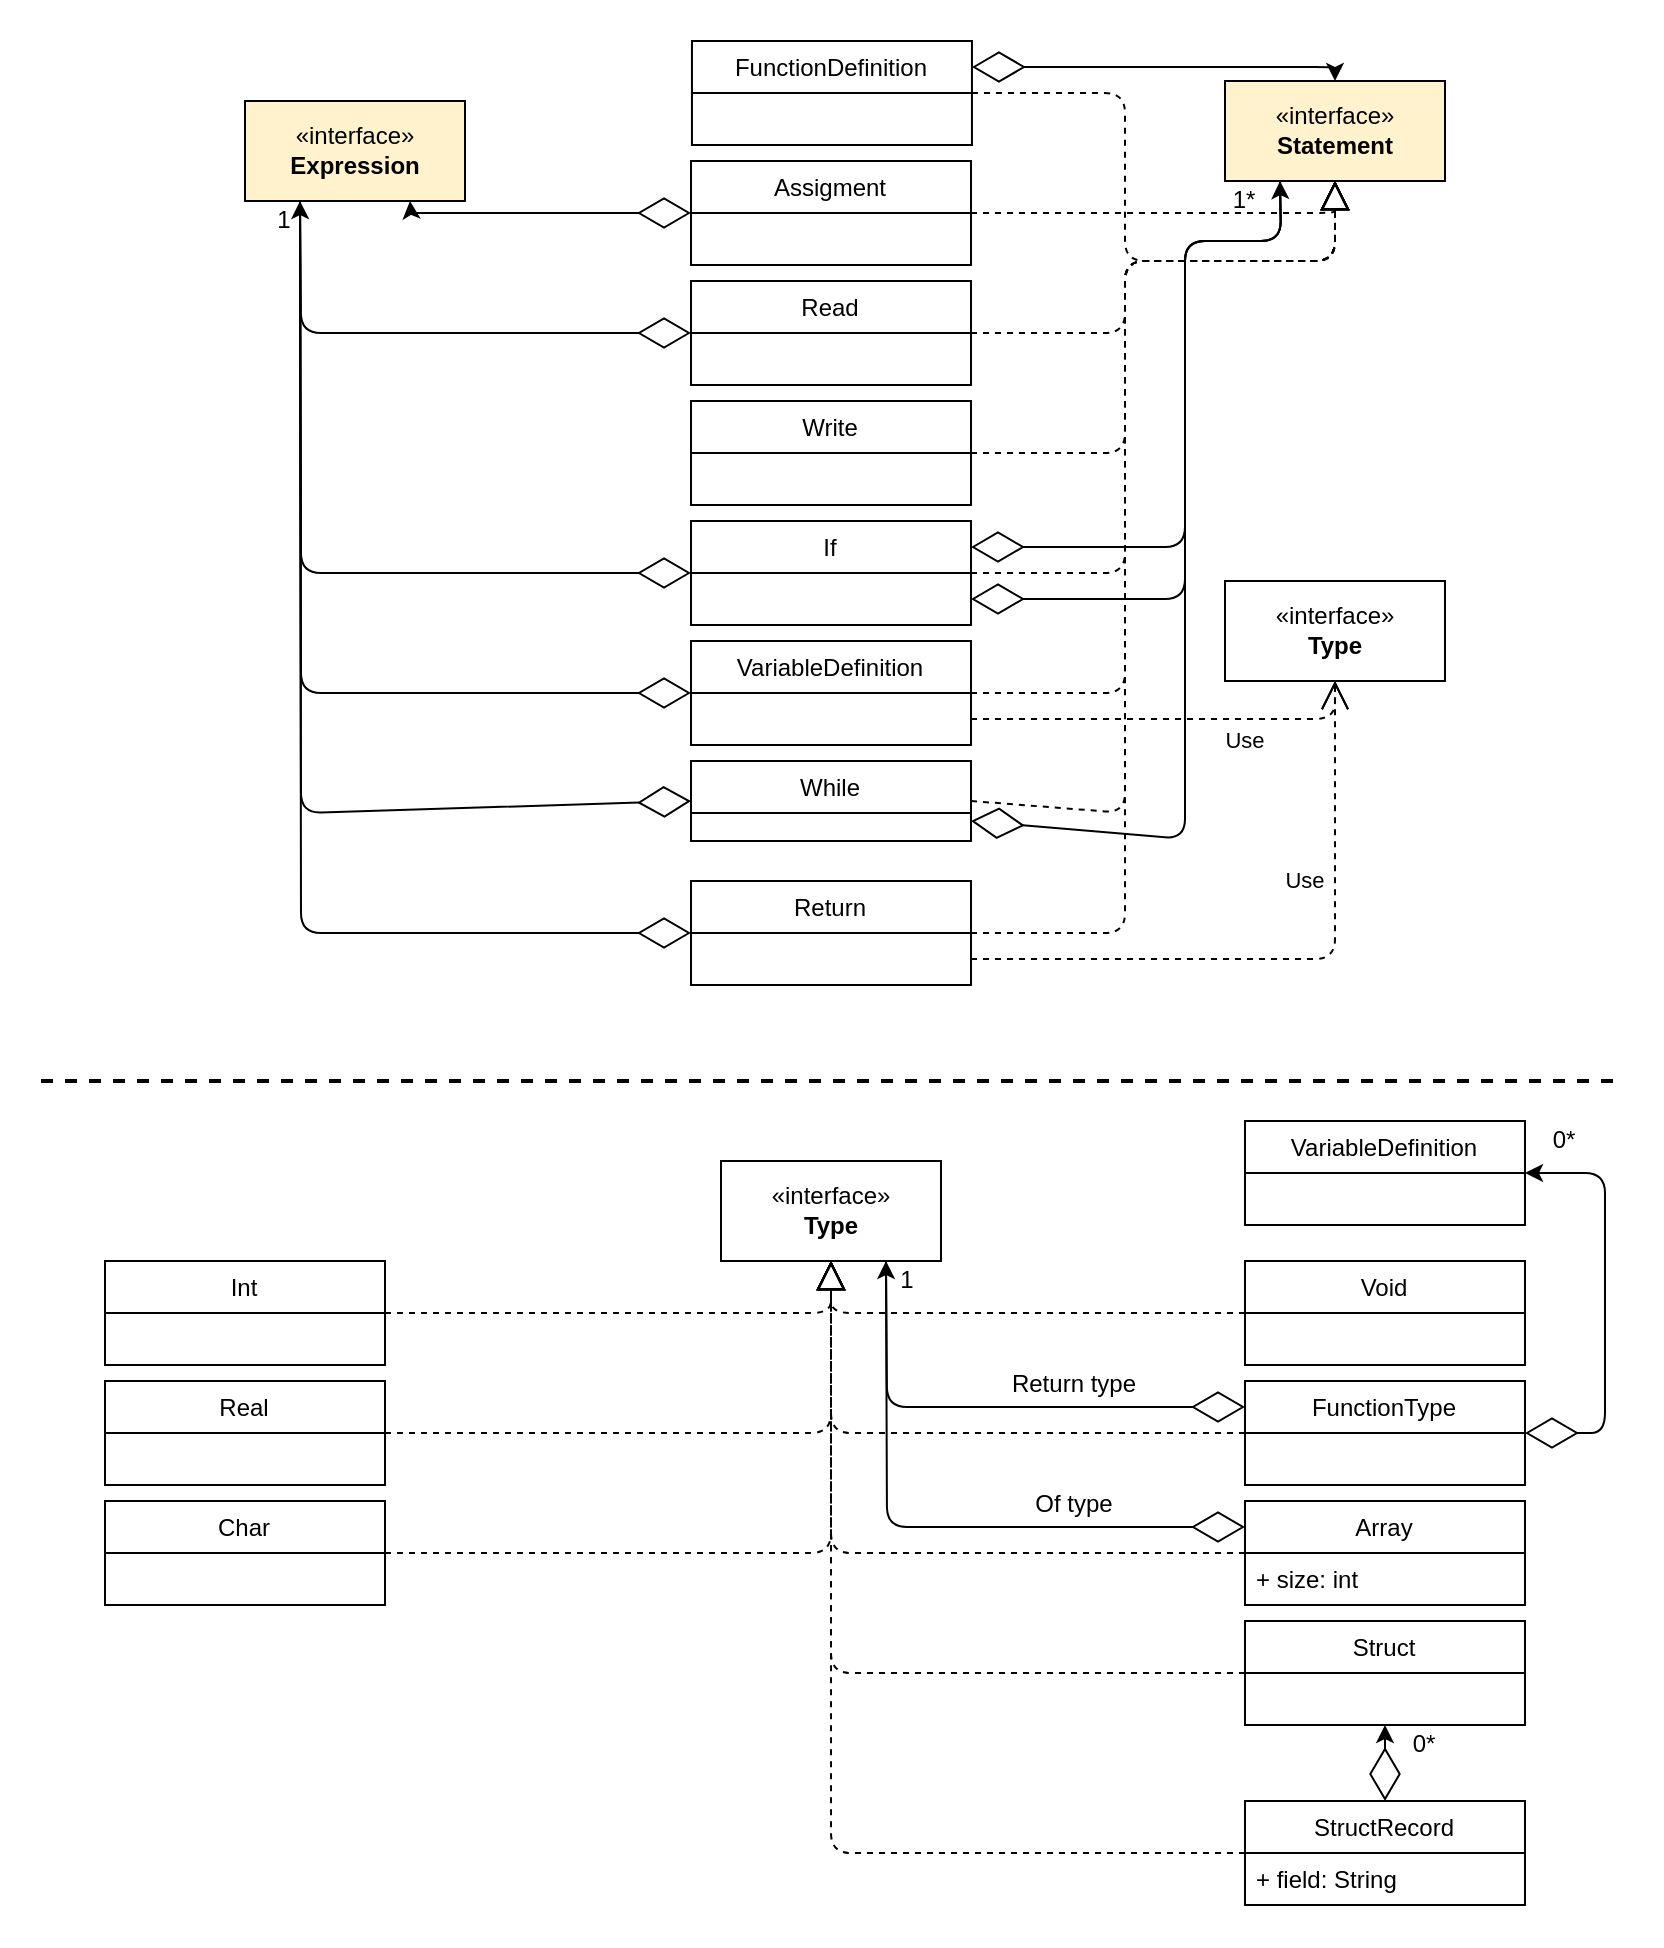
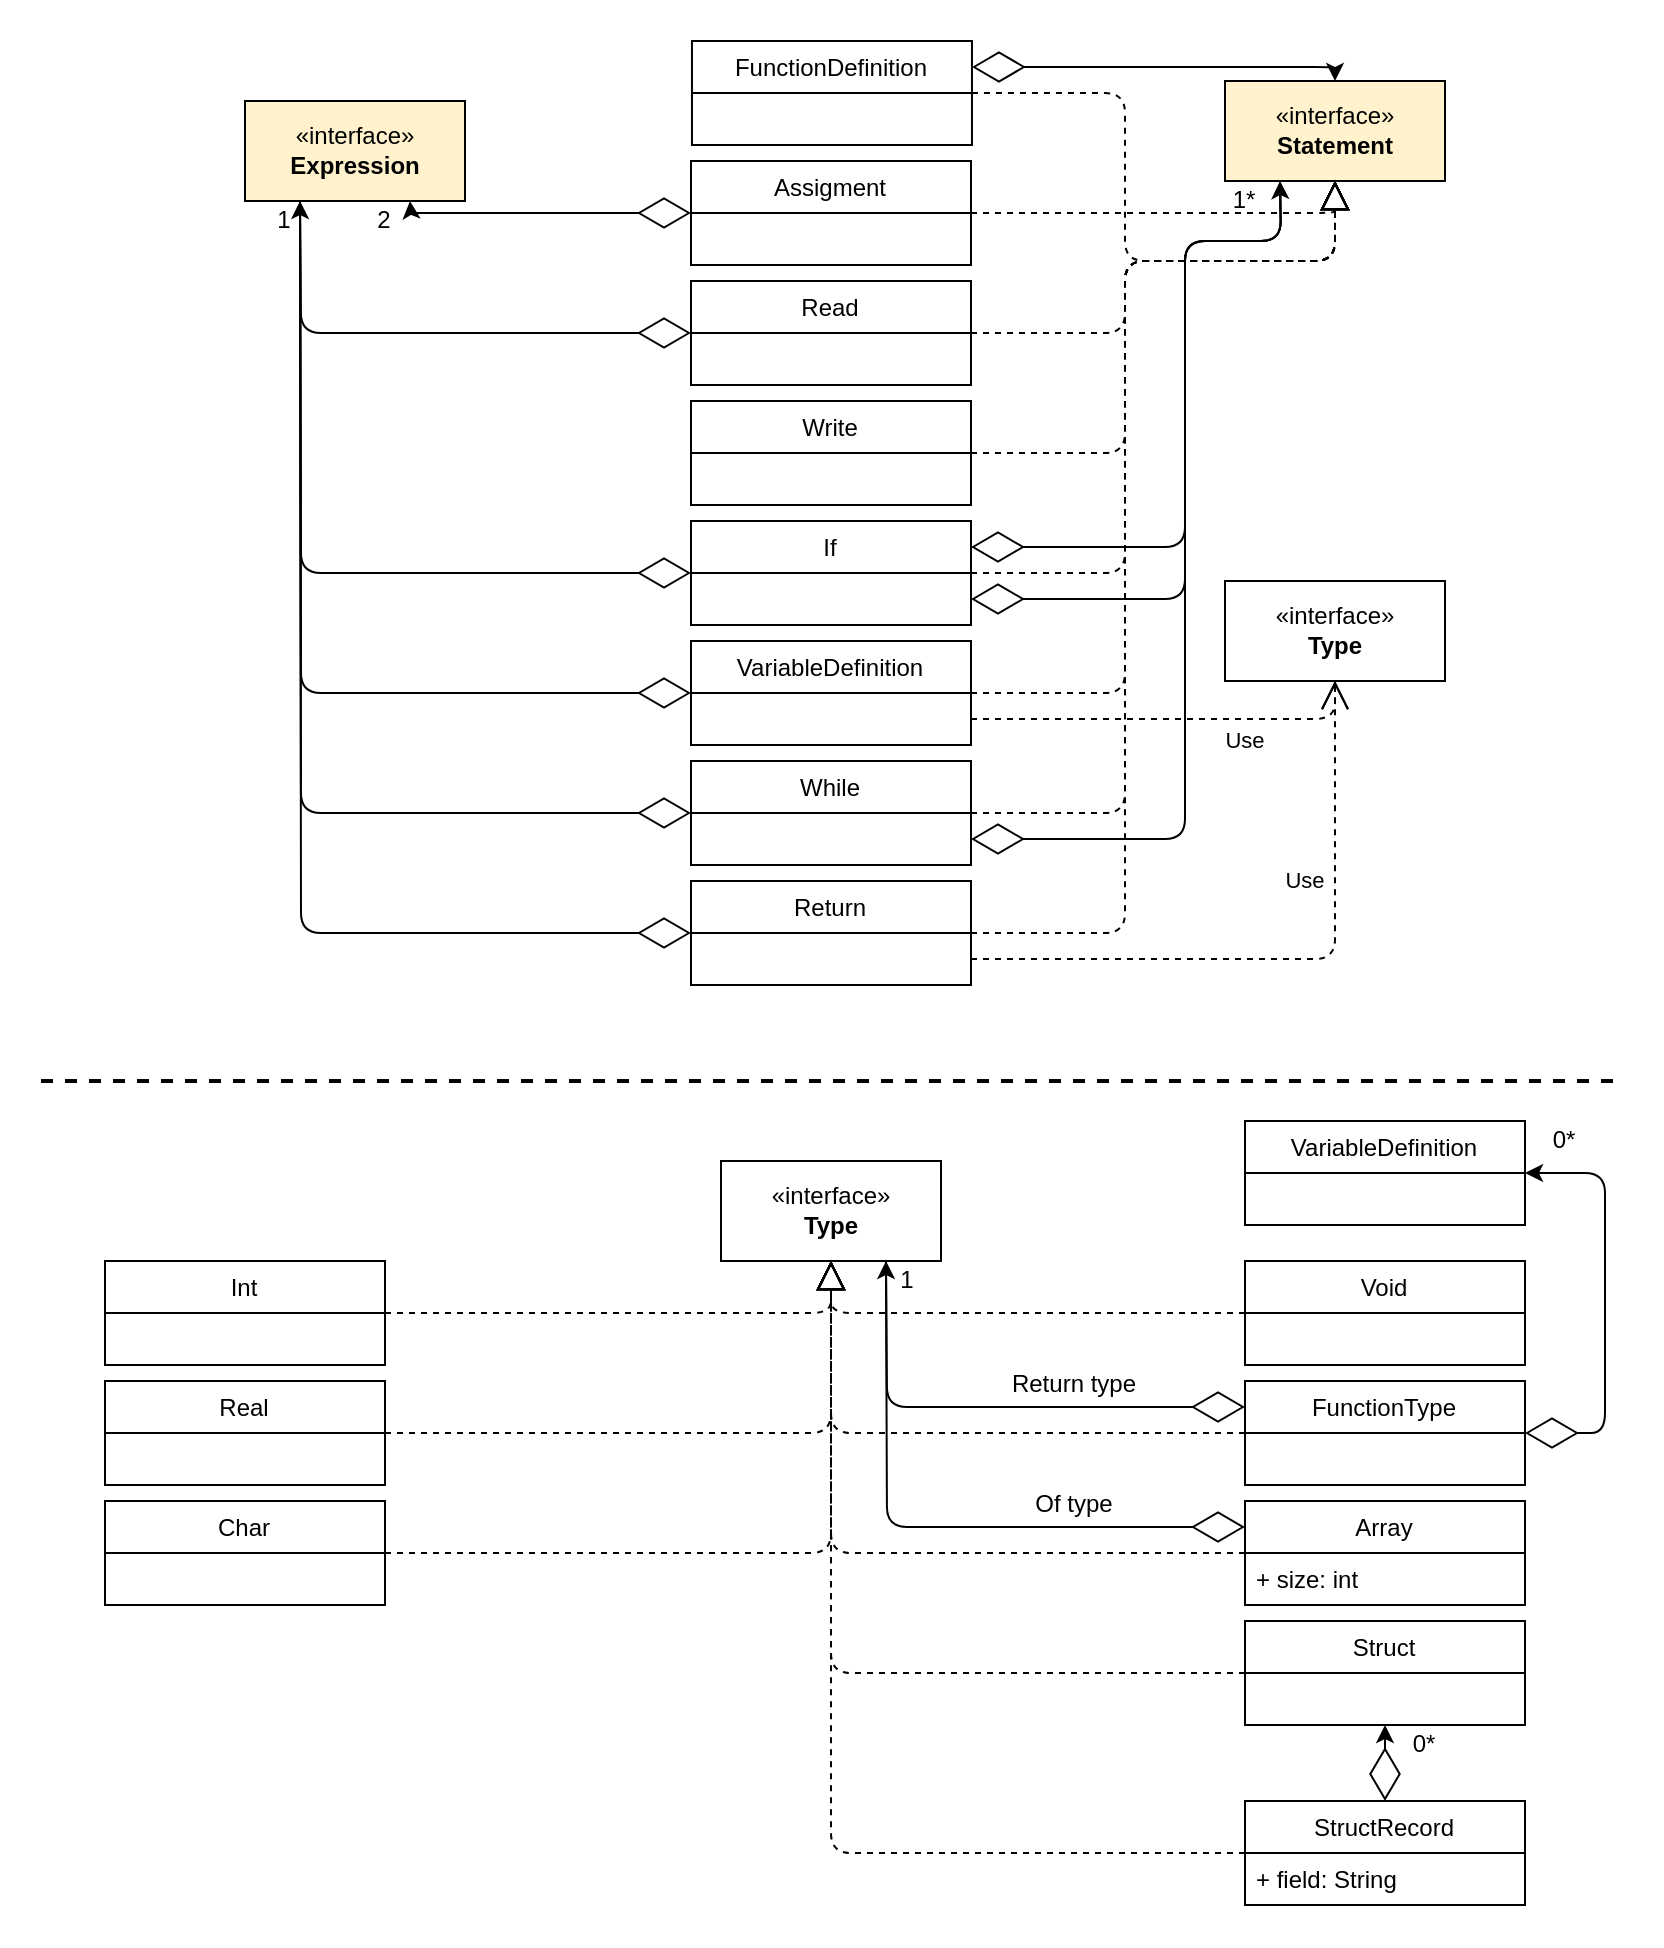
node "2": added
node "While": size 280x80 -> 280x104
